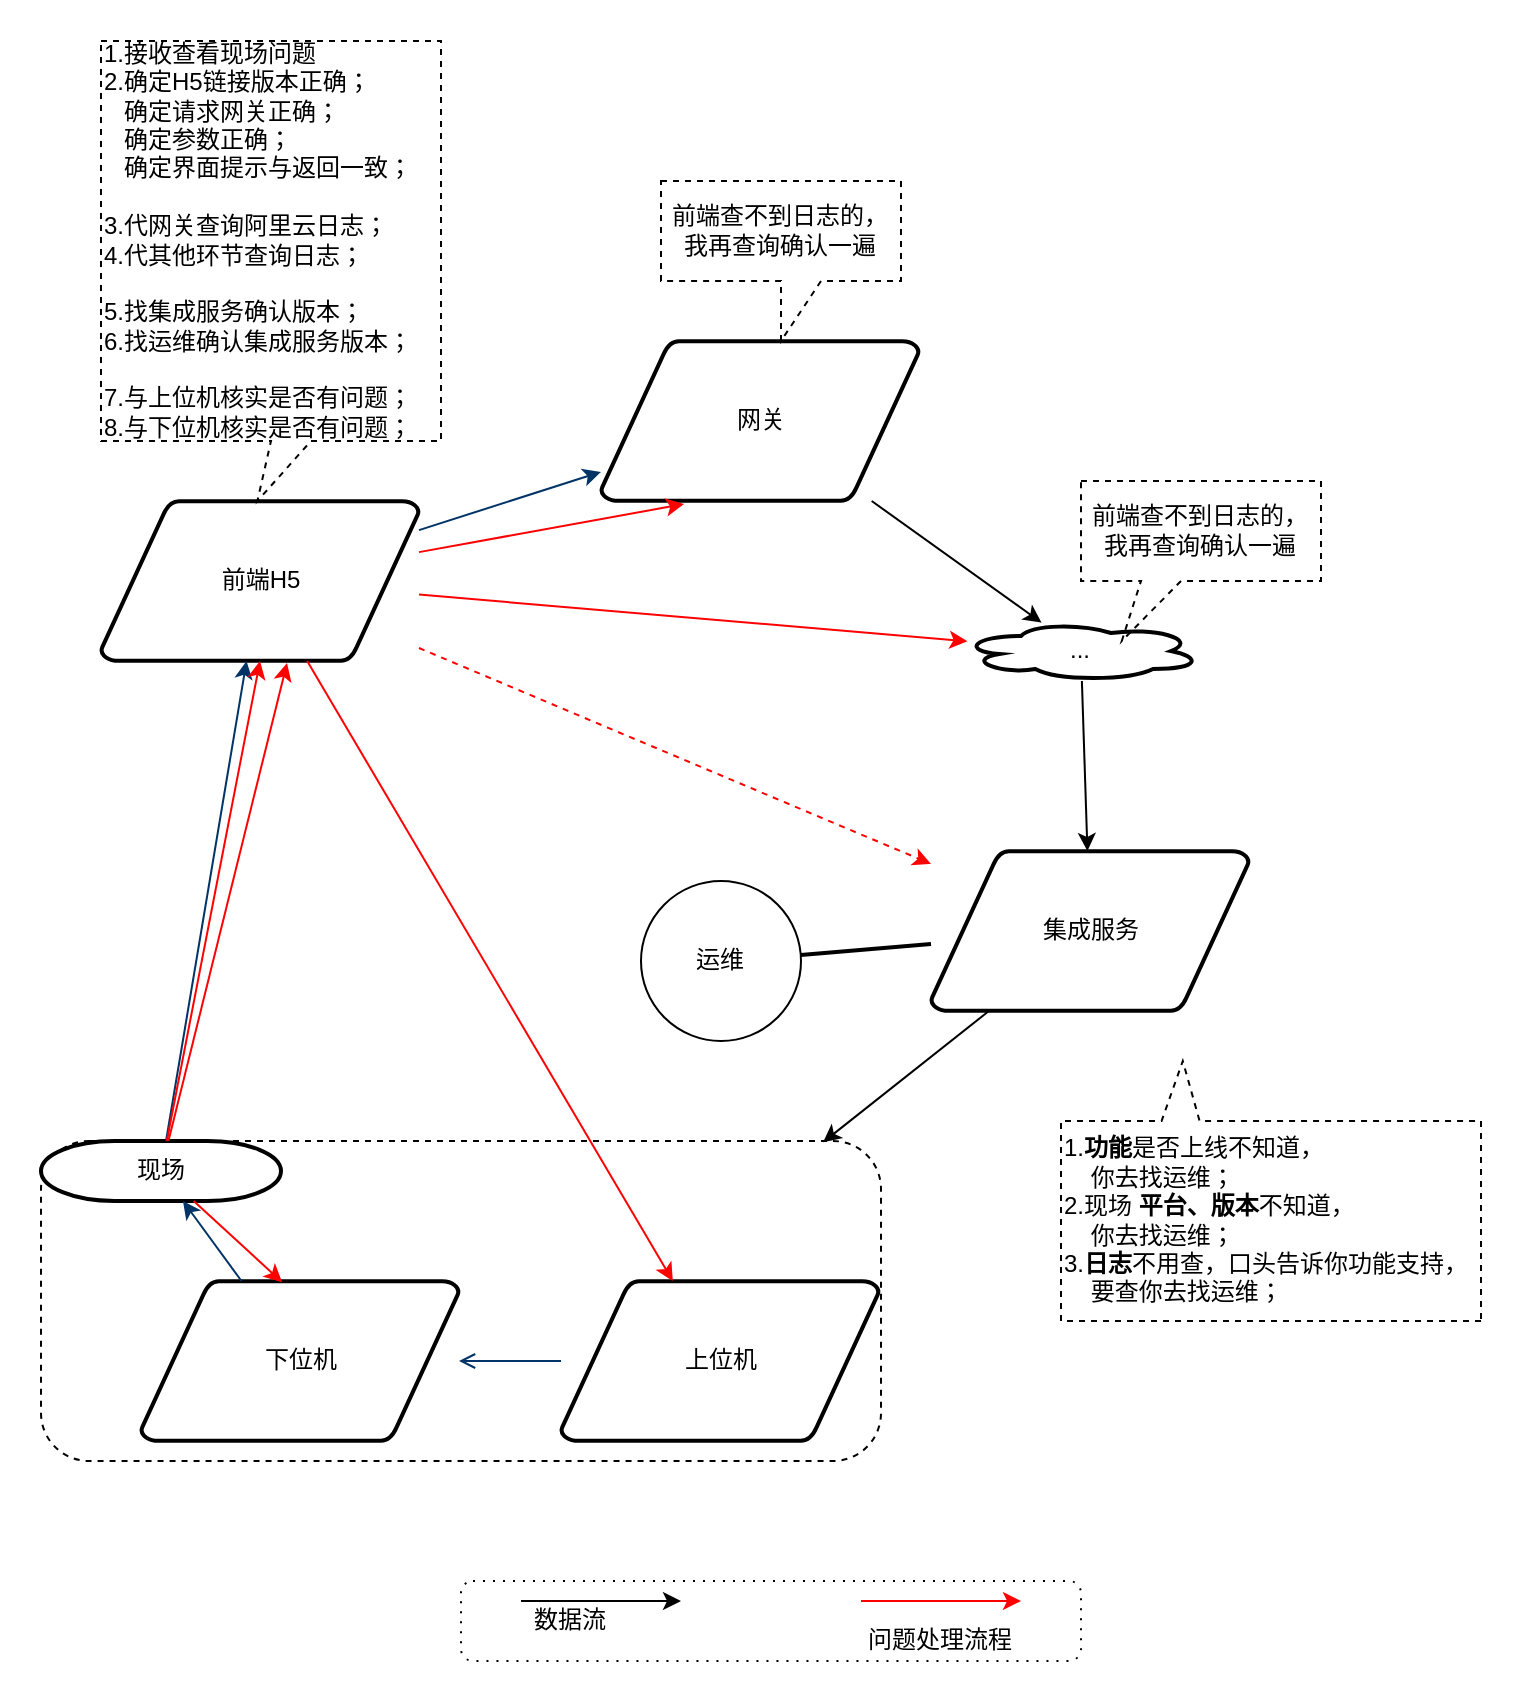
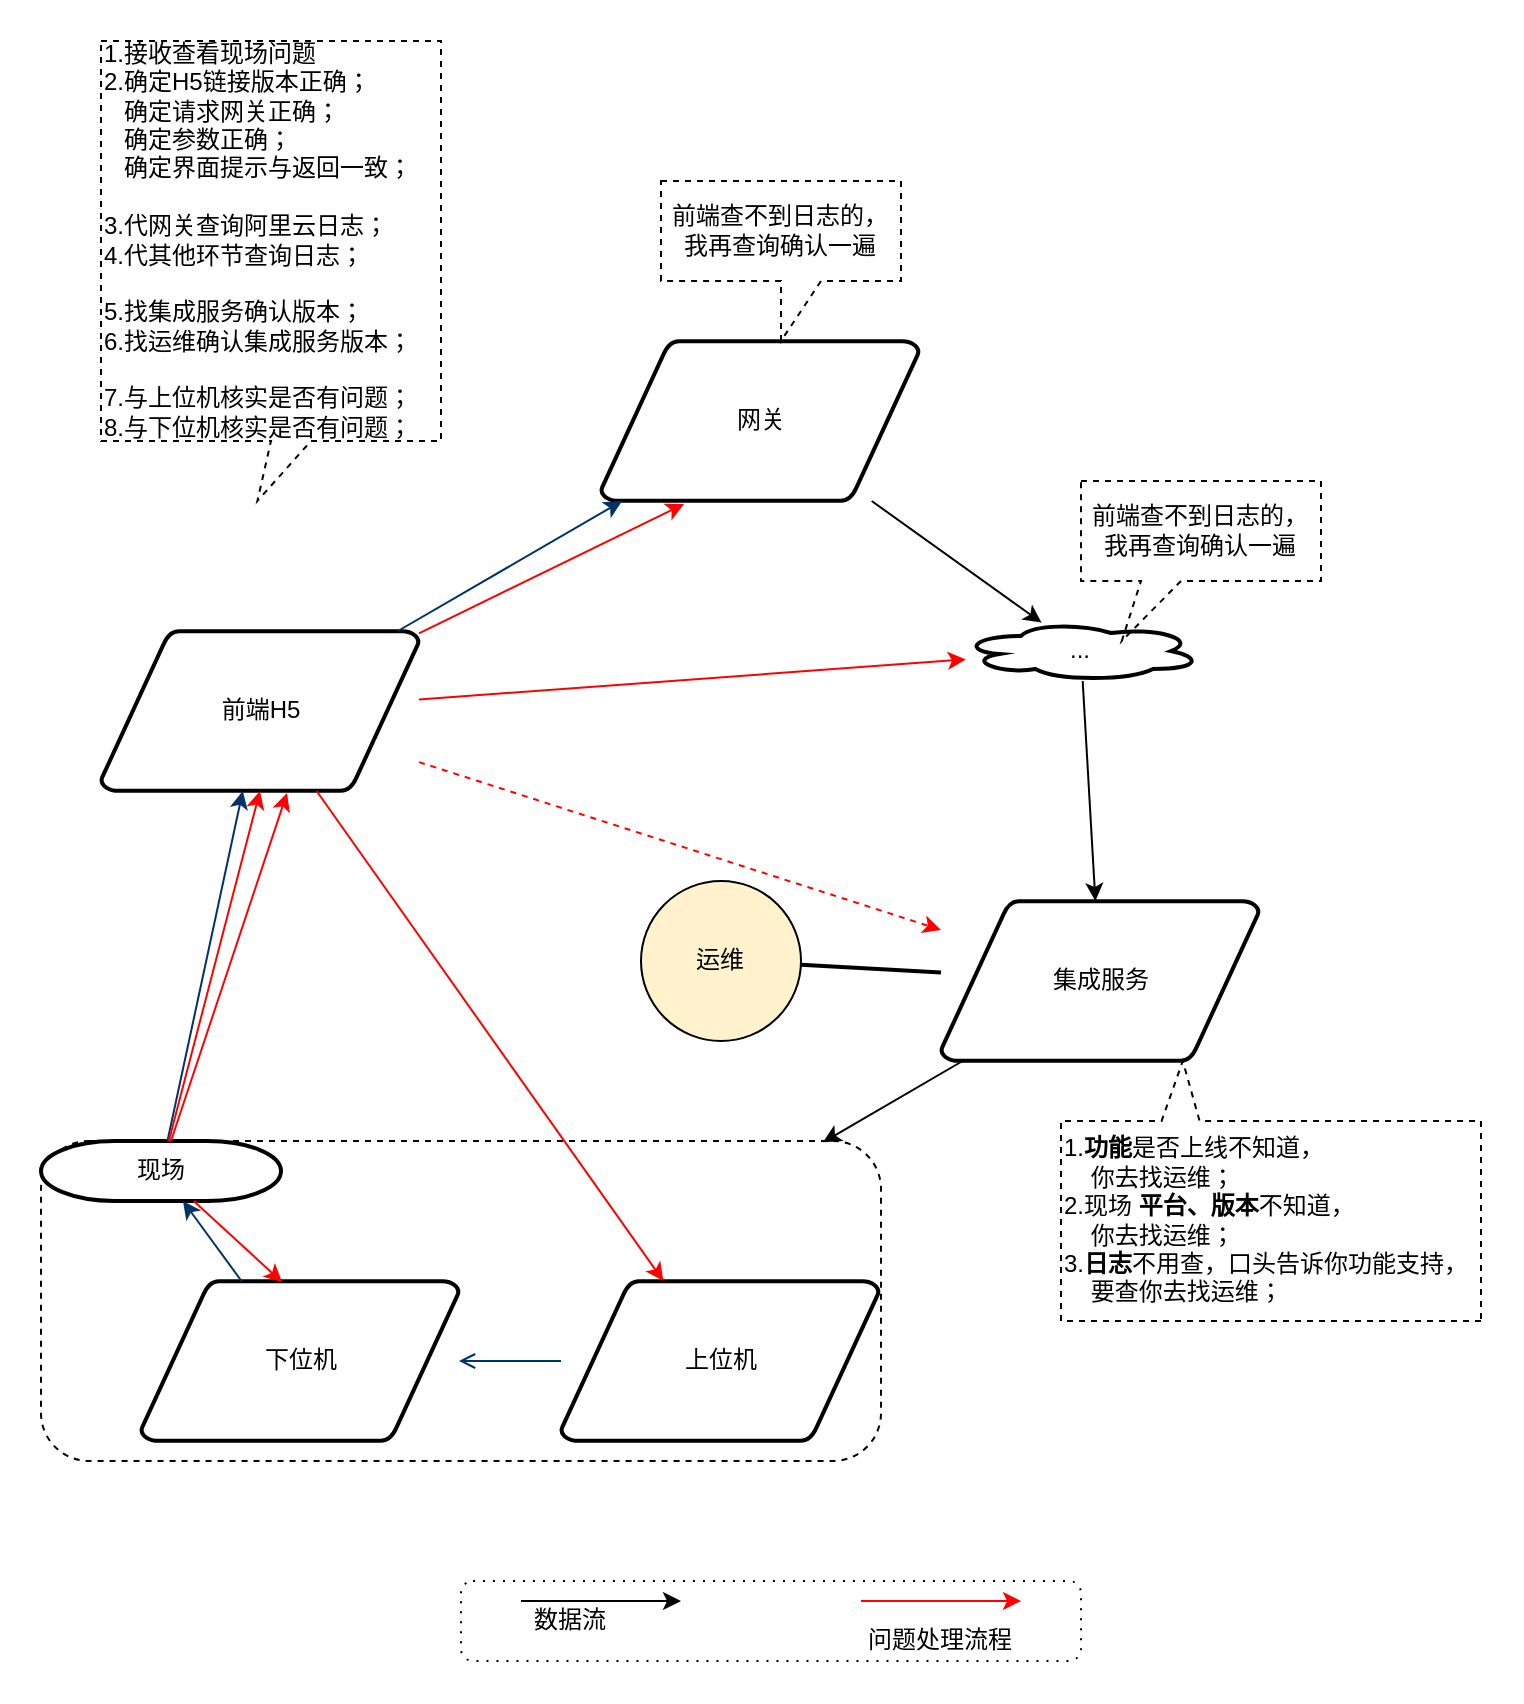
node "前端H5": moved (260, 581) -> (260, 711)
node "集成服务": moved (1090, 931) -> (1100, 981)
node "运维": fillcolor #ffffff -> #fff2cc
